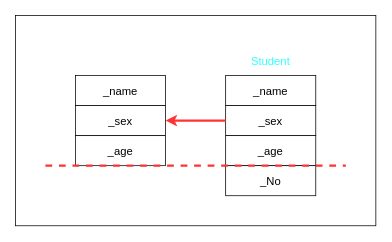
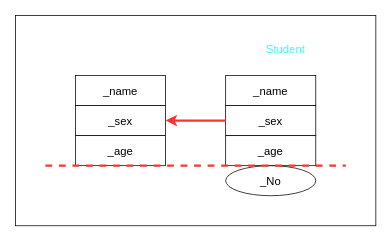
node "Student": moved (270, 60) -> (285, 49)
node "_No": shape rectangle -> ellipse
